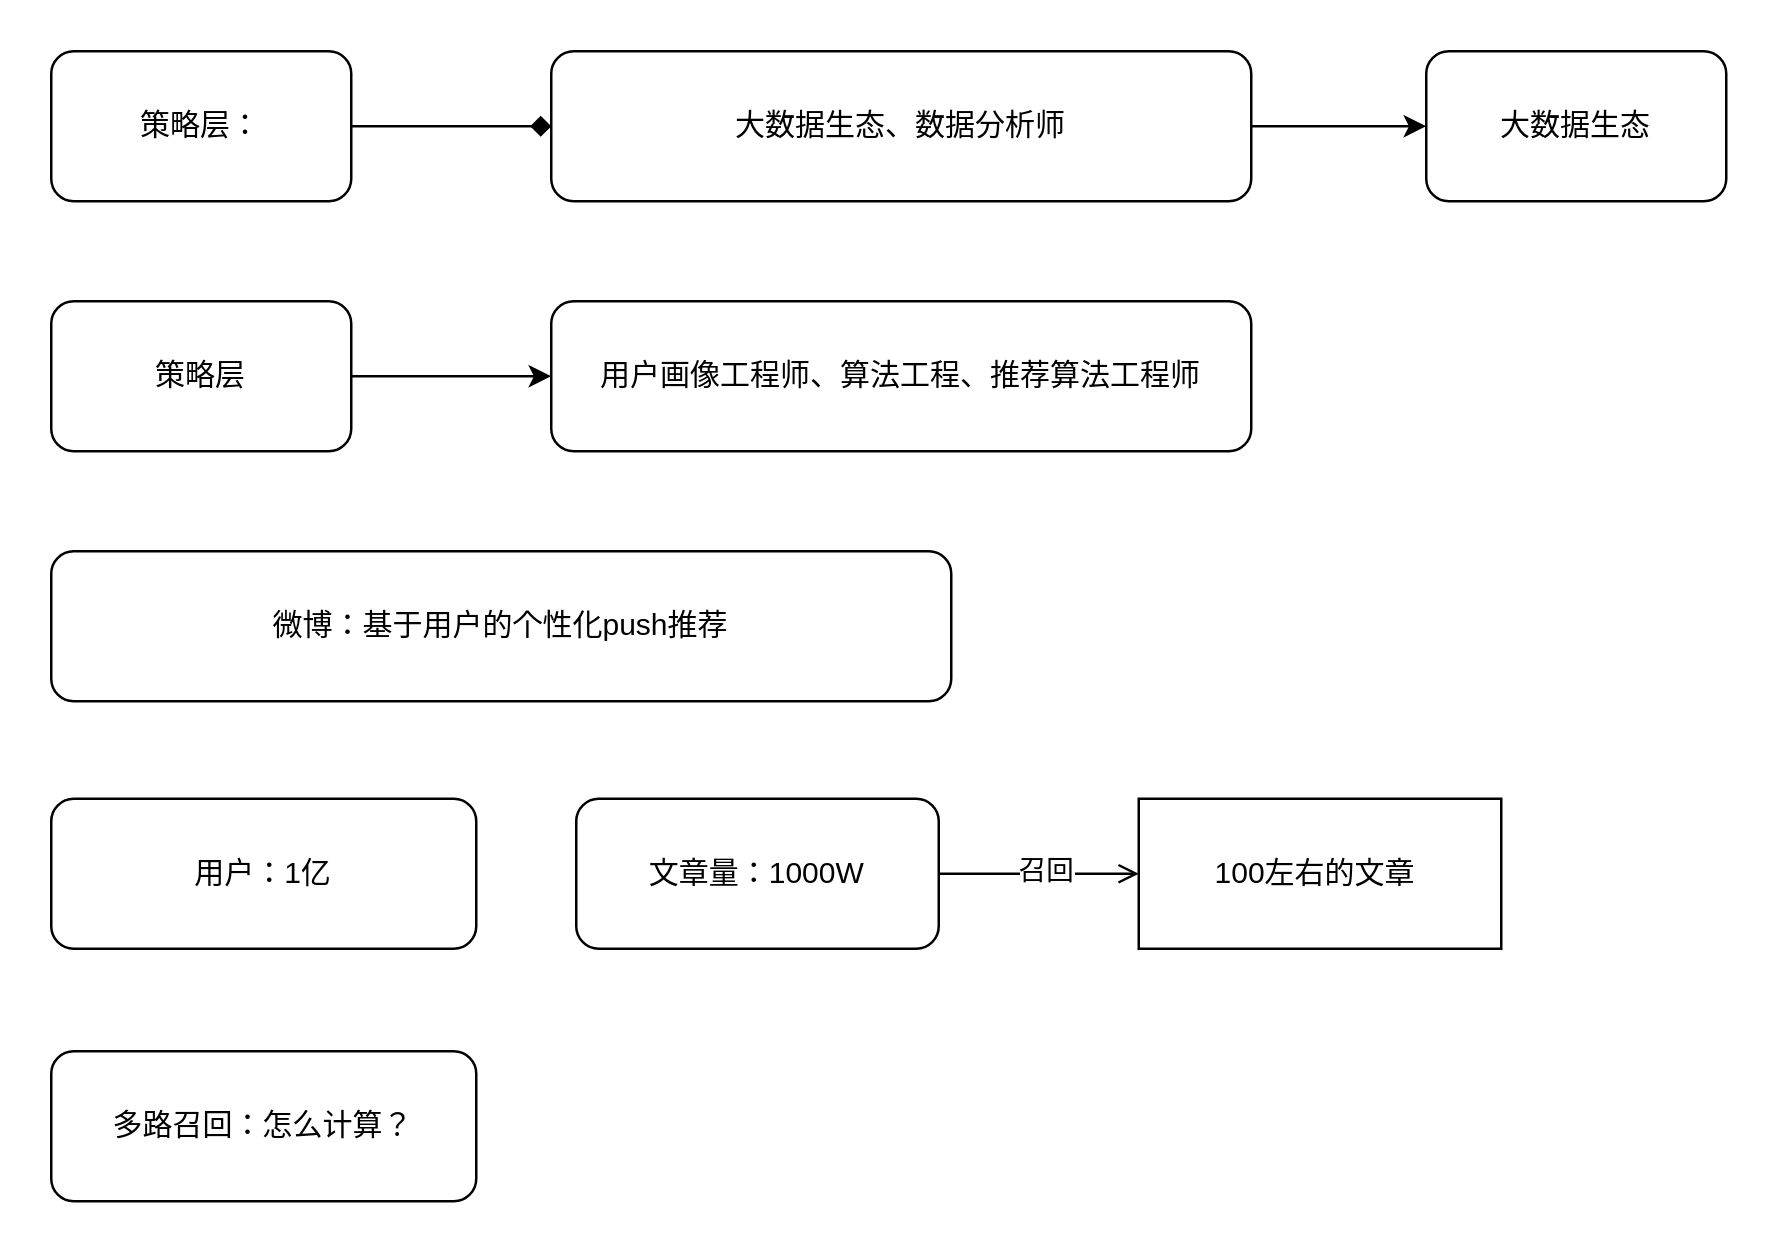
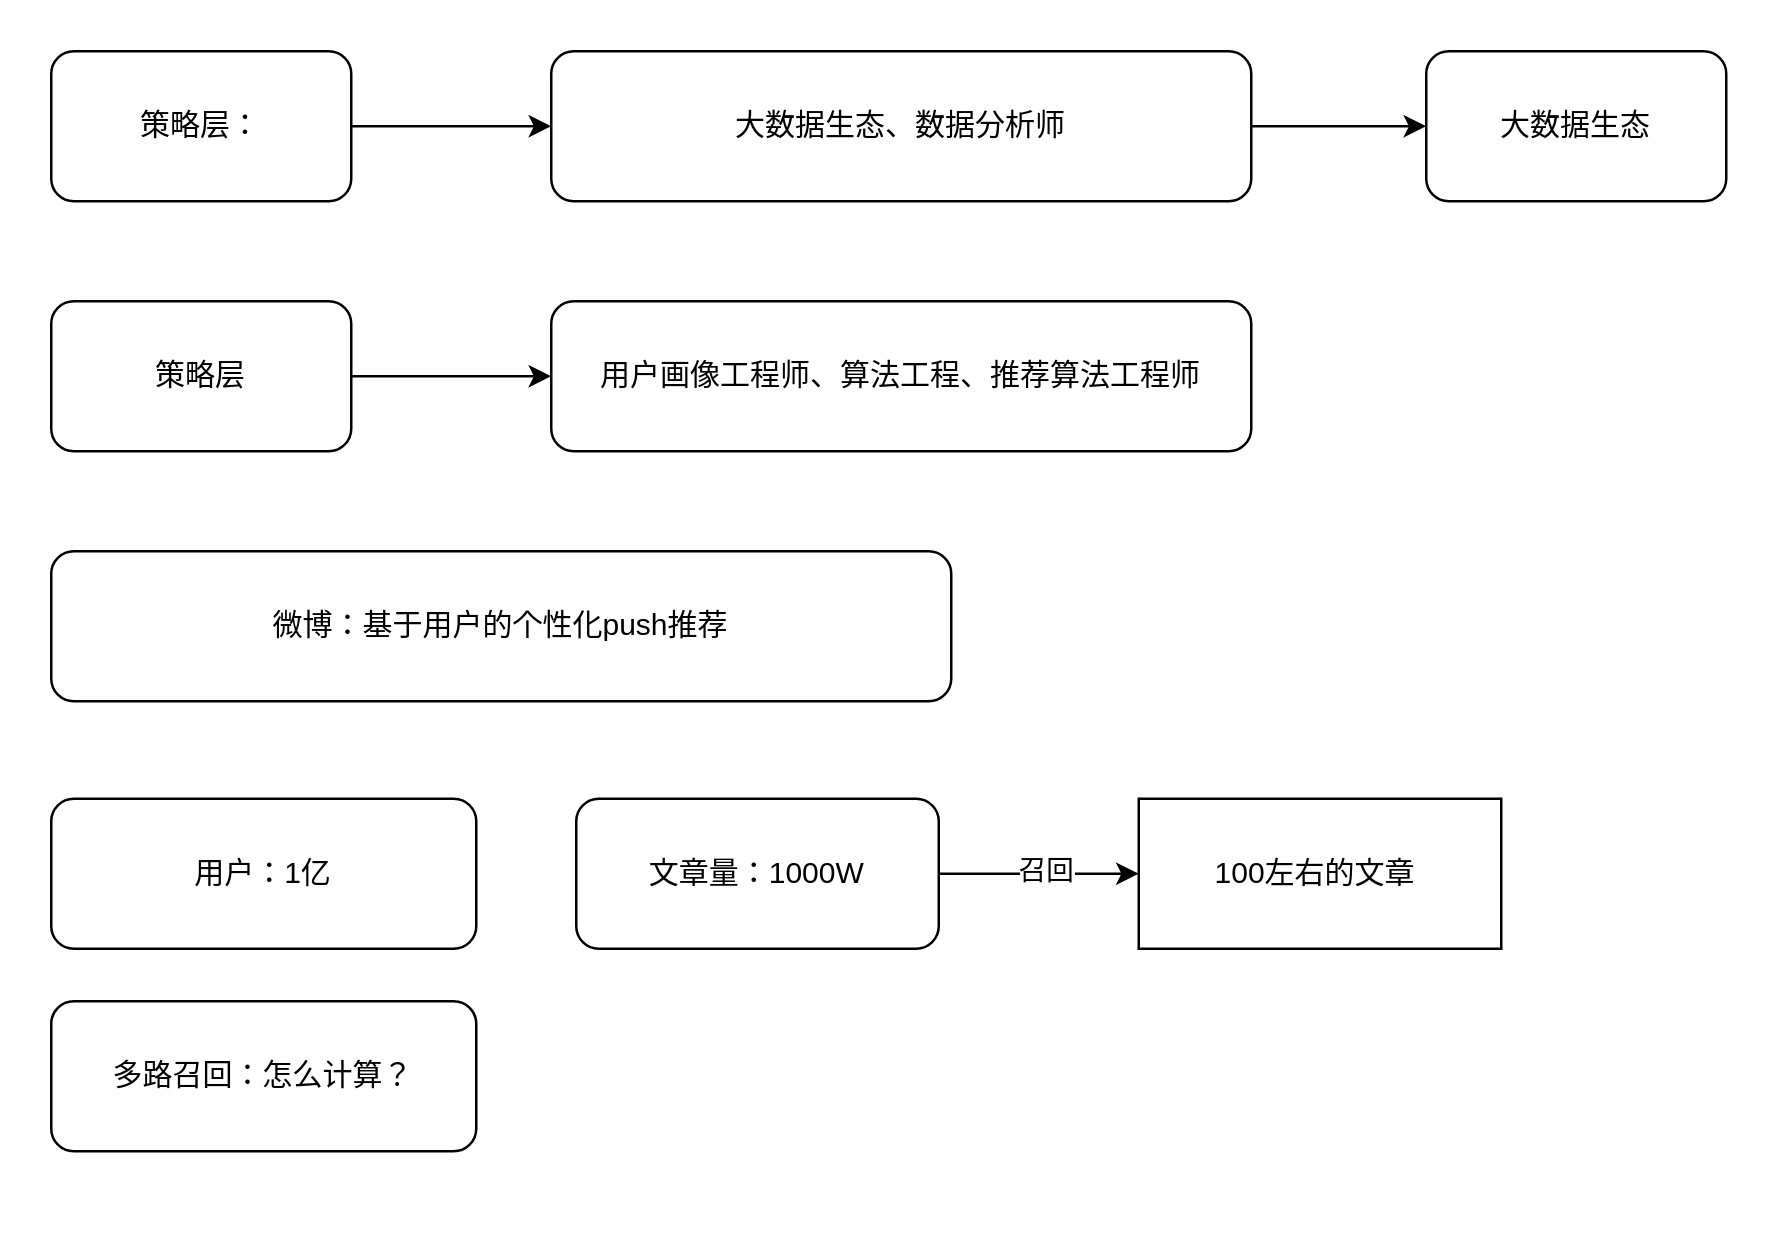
edge "策略层：" -> "大数据生态、数据分析师": arrowhead diamond -> classic
edge "文章量：1000W" -> "100左右的文章": arrowhead open -> classic
node "多路召回：怎么计算？": moved (264, 1126) -> (264, 1076)
